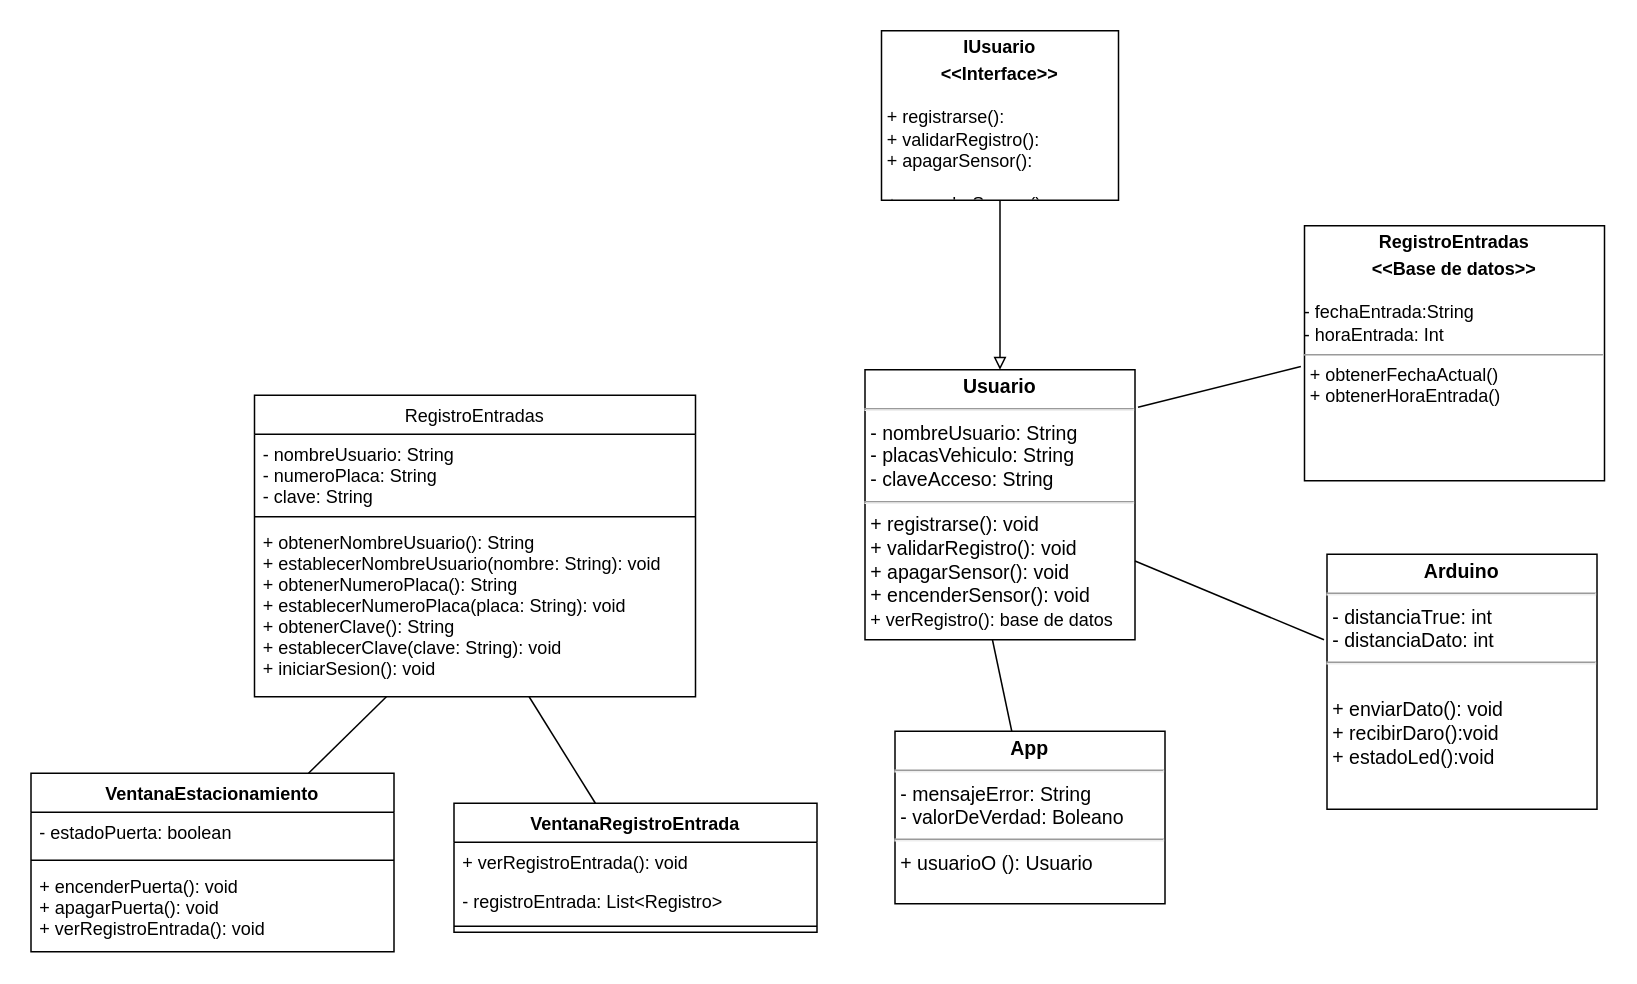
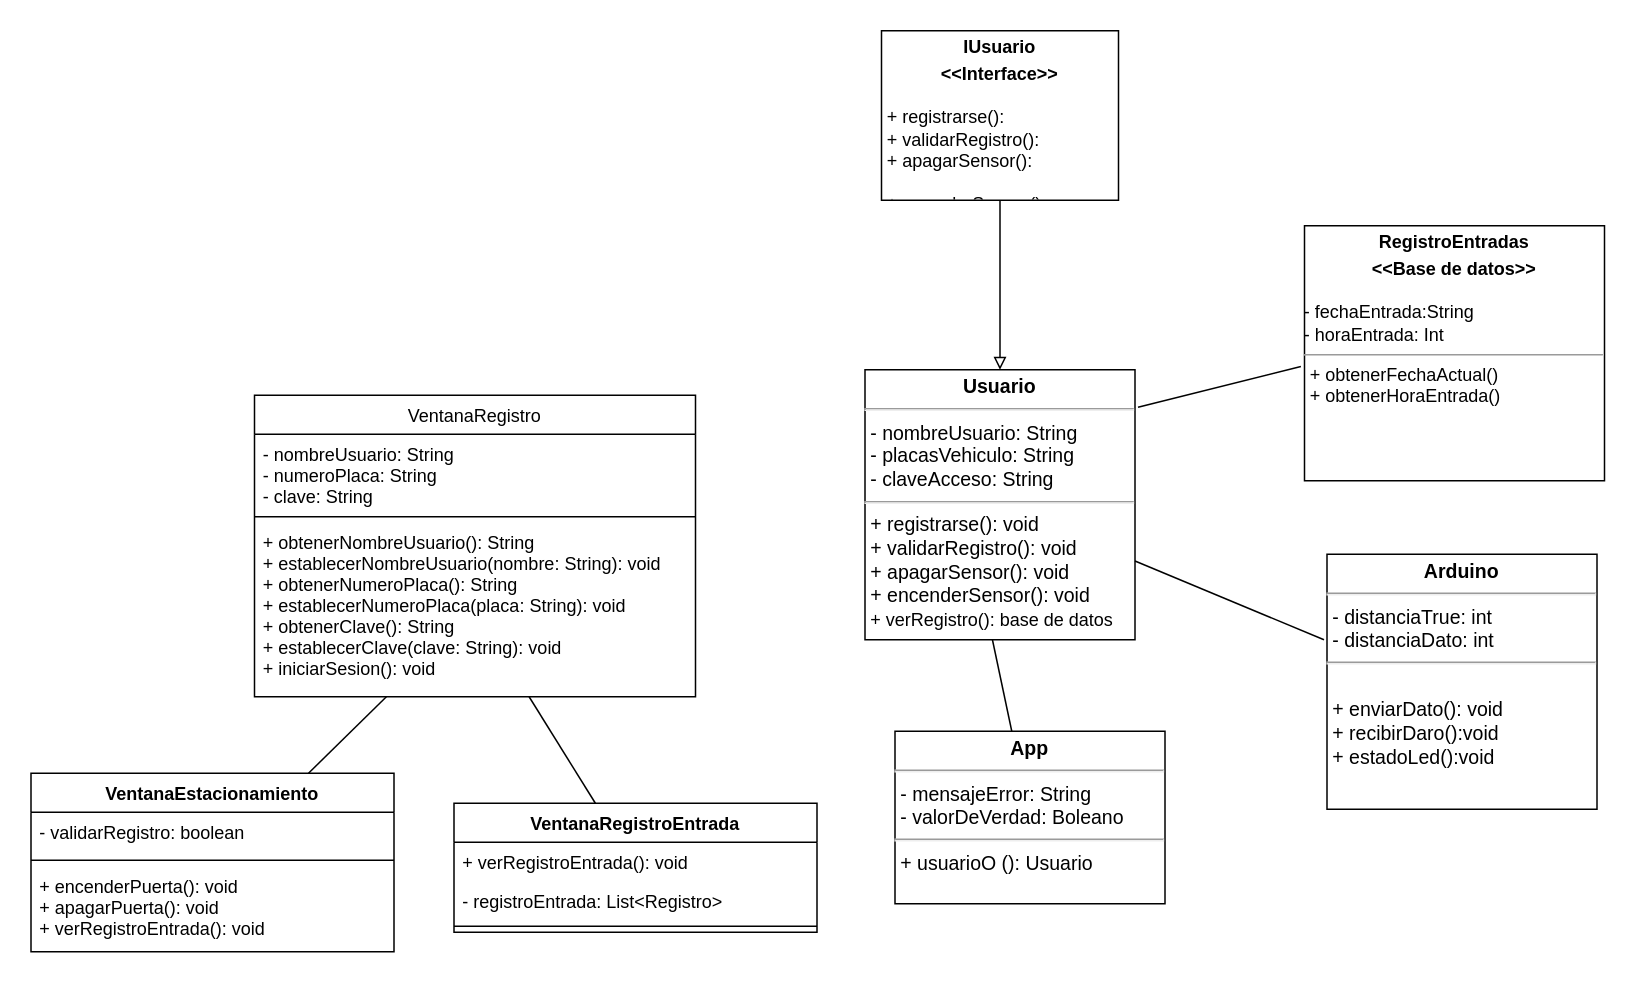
node "RegistroEntradas": label "RegistroEntradas" -> "VentanaRegistro"
node "- estadoPuerta: boolean": label "- estadoPuerta: boolean" -> "- validarRegistro: boolean"
